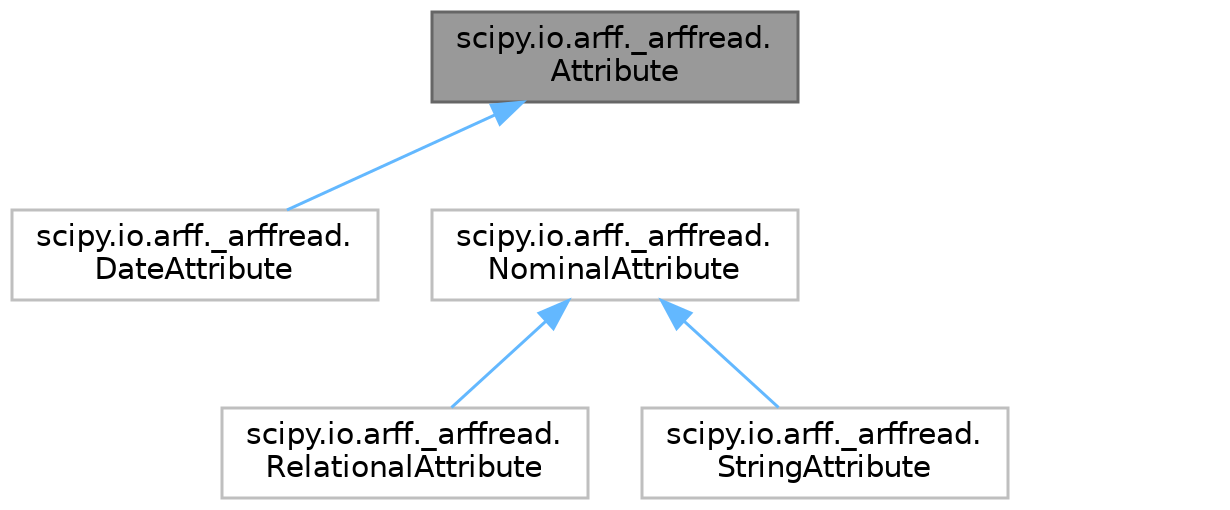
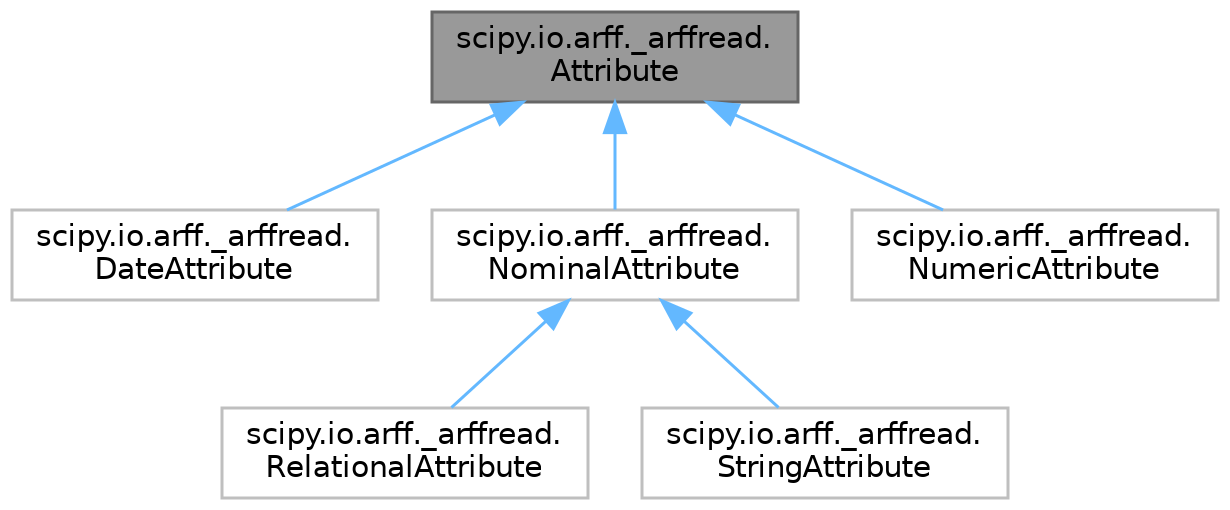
edge "scipy.io.arff._arffread. NominalAttribute" -> "scipy.io.arff._arffread. Attribute": added
node "scipy.io.arff._arffread. NumericAttribute": added
